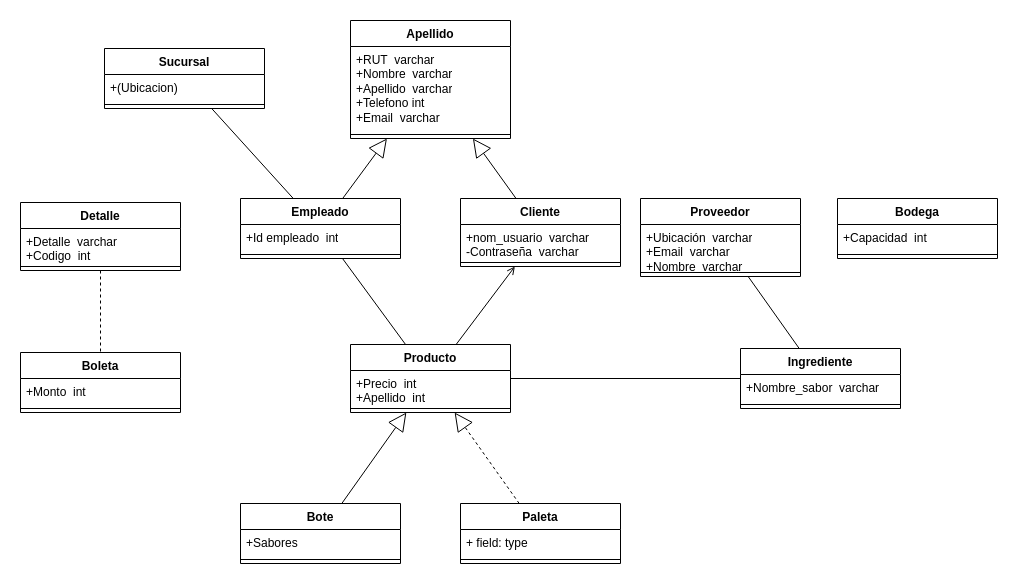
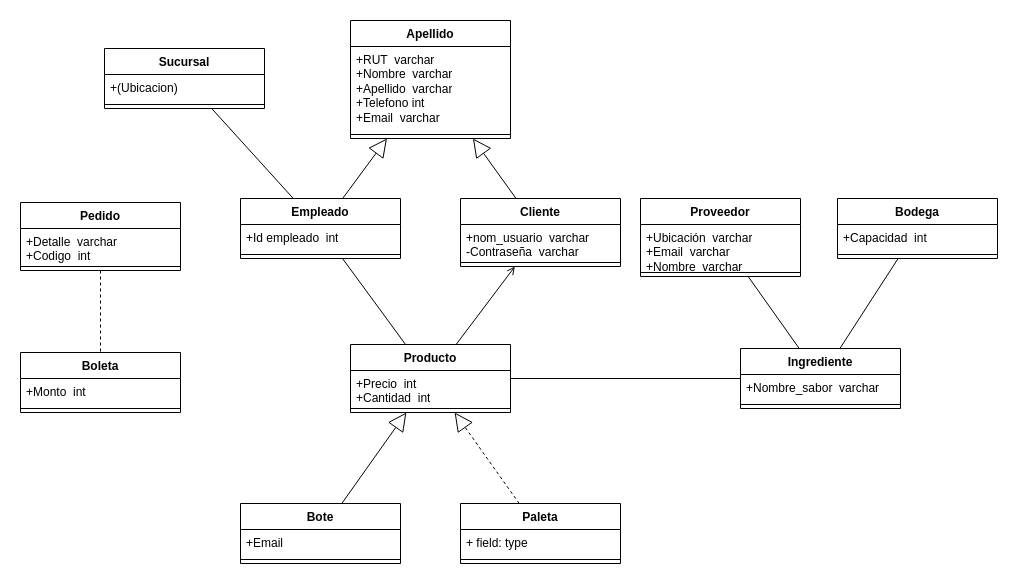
node "Detalle": label "Detalle" -> "Pedido"
edge "Bodega" -- "Ingrediente": added
node "+Precio int +Apellido int": label "+Precio int +Apellido int" -> "+Precio int +Cantidad int"
node "+Sabores": label "+Sabores" -> "+Email"
